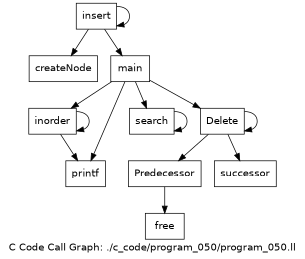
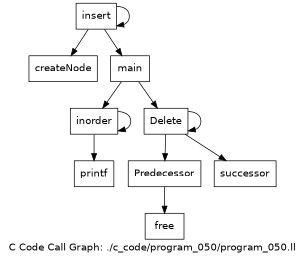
edge "main" -> "printf": removed
node "search": removed
